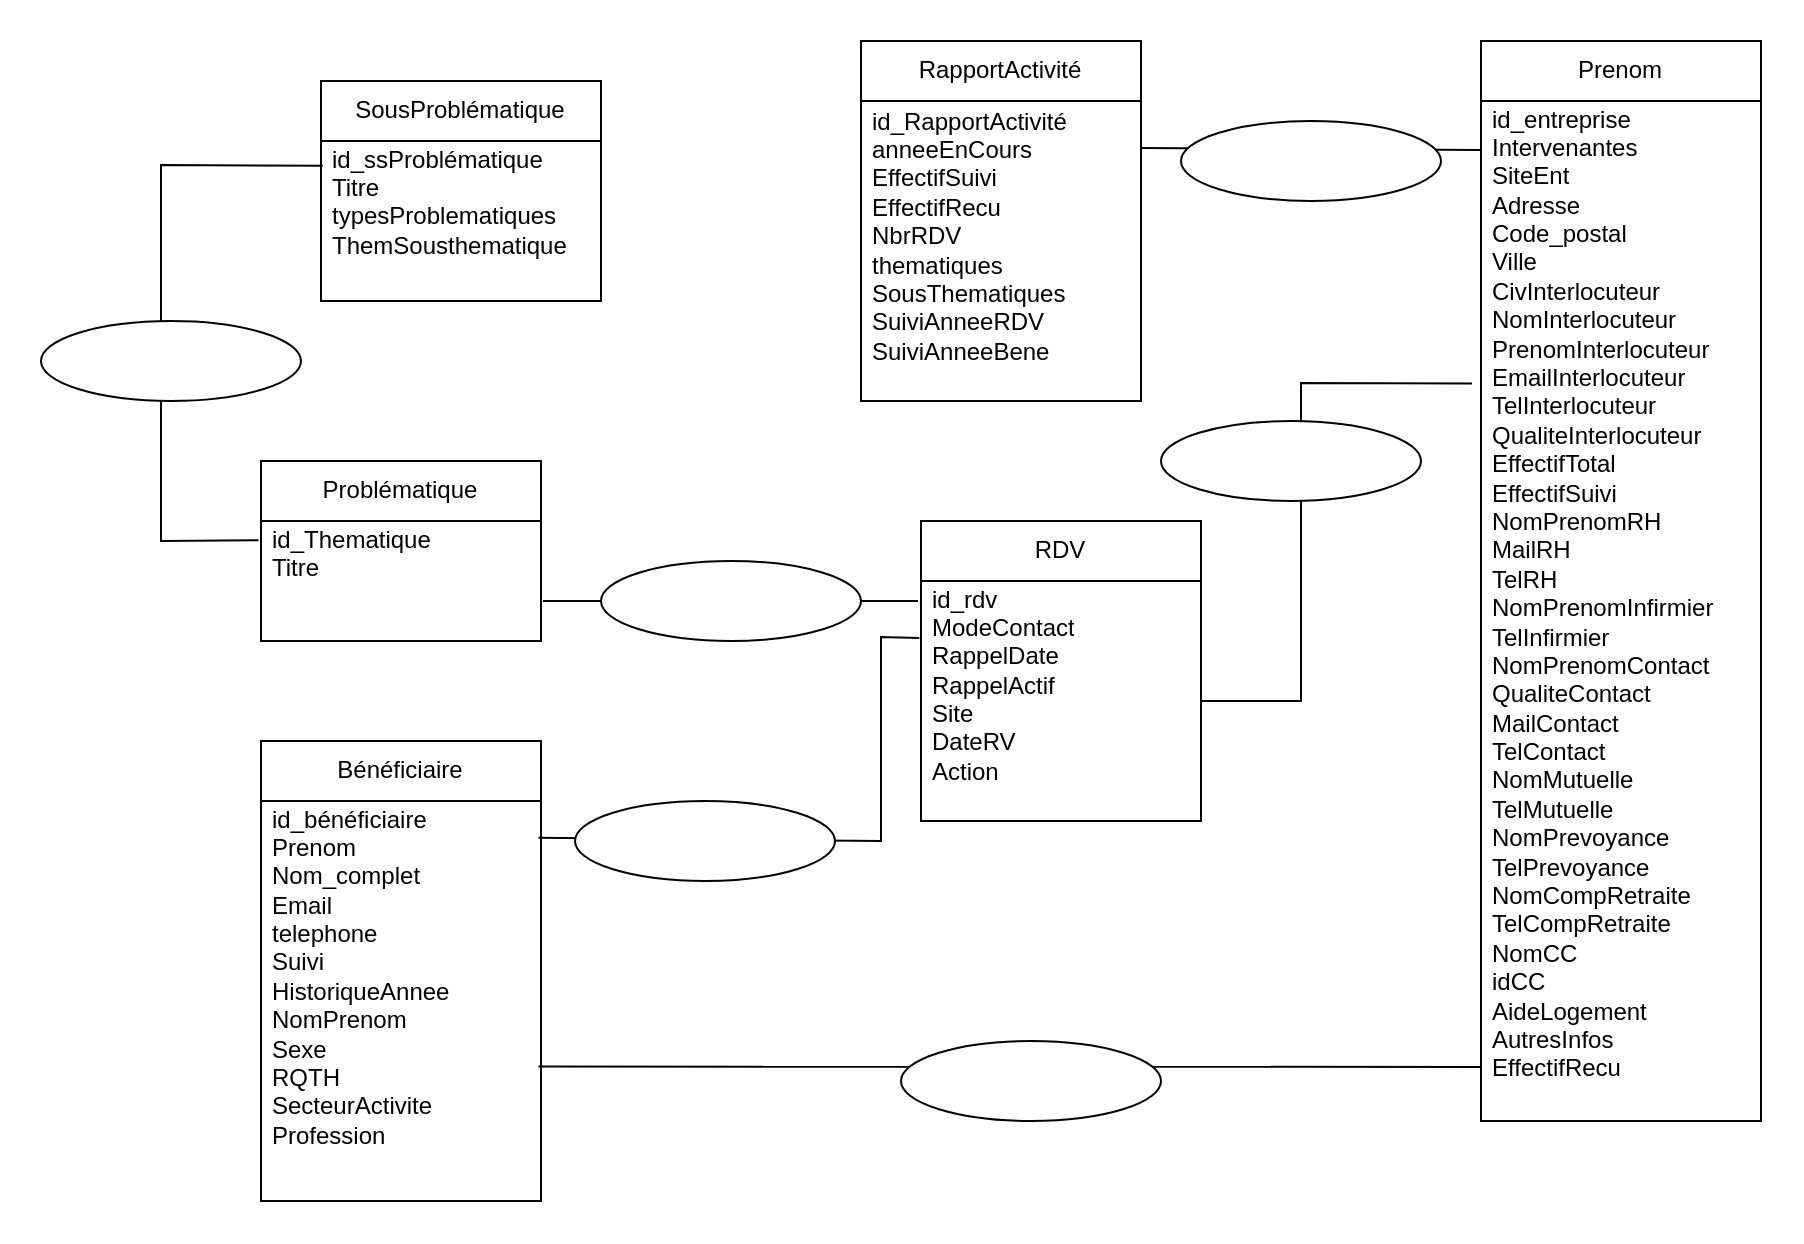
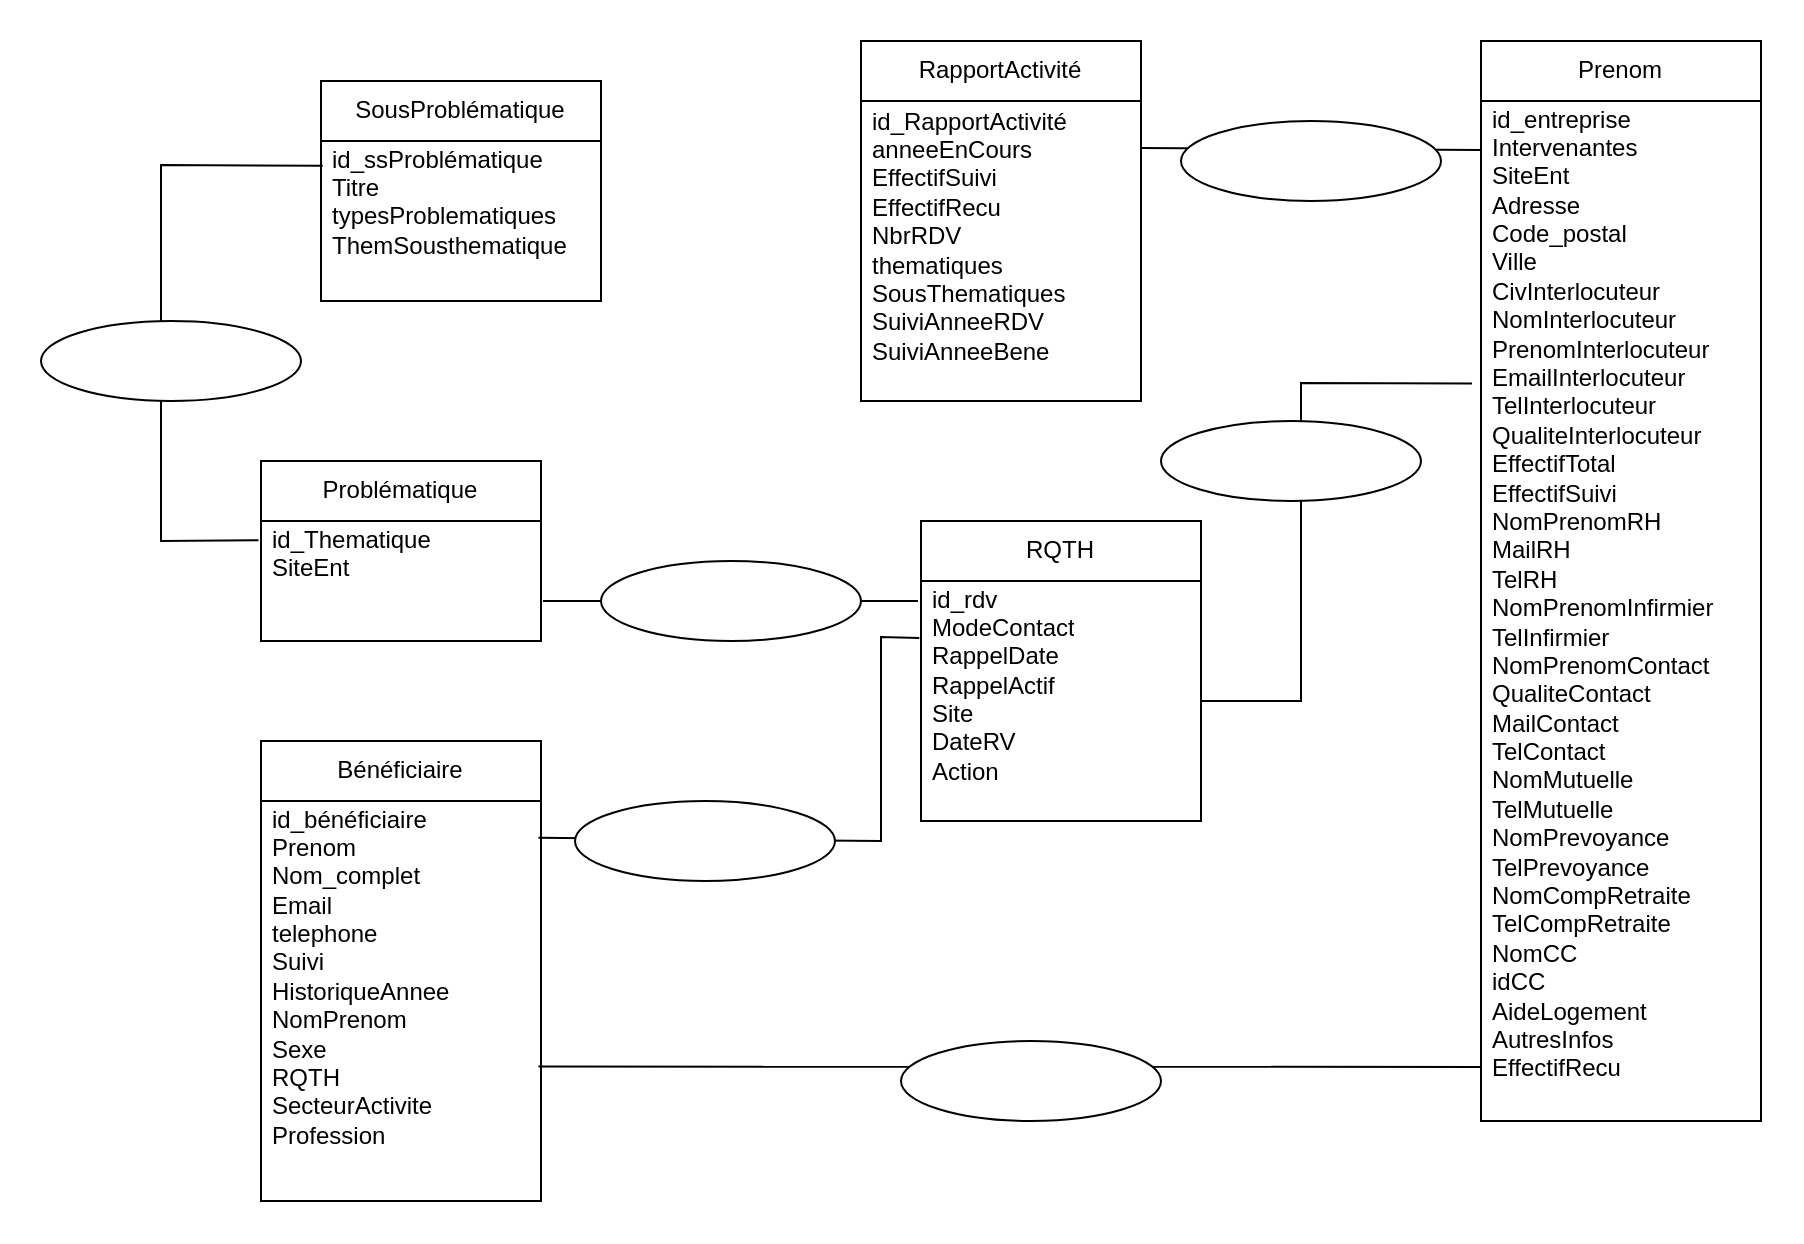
node "RDV": label "RDV" -> "RQTH"
node "id_Thematique Titre": label "id_Thematique Titre" -> "id_Thematique SiteEnt"
